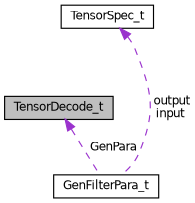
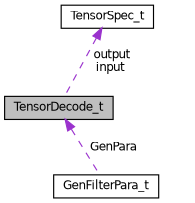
edge "GenFilterPara_t" -> "TensorSpec_t": now "TensorDecode_t" -> "TensorSpec_t"
